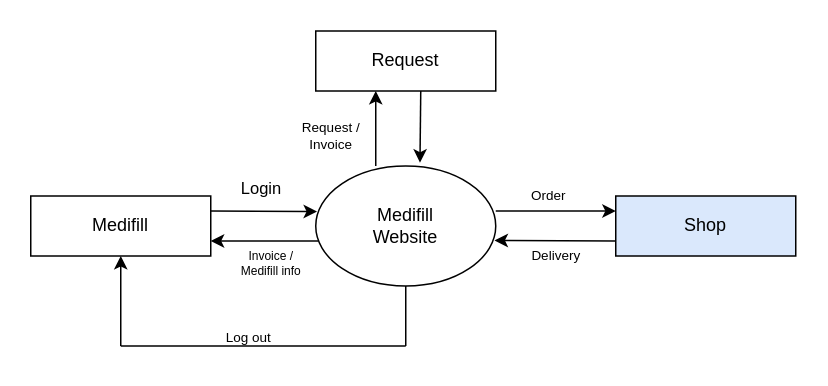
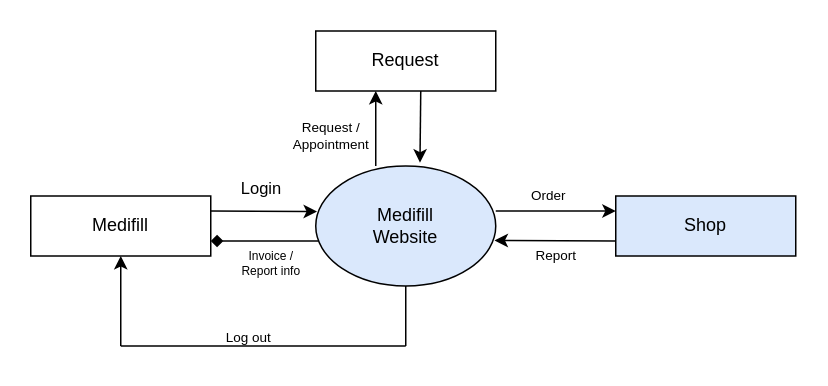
node "Request /Invoice": label "Request /Invoice" -> "Request /Appointment"
node "Medifill Website": fillcolor #ffffff -> #dae8fc
edge "Medifill Website" -> "Medifill": arrowhead classic -> diamond
node "Delivery": label "Delivery" -> "Report"
node "Invoice / Medifill info": label "Invoice / Medifill info" -> "Invoice / Report info"
